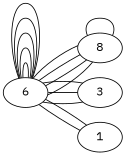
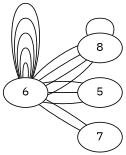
node "3": label "3" -> "5"
node "1": label "1" -> "7"
